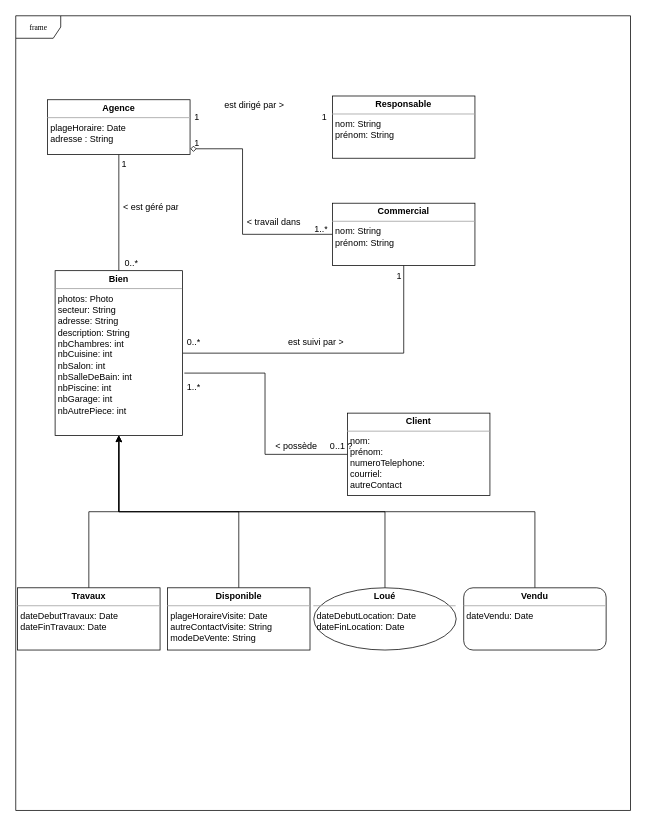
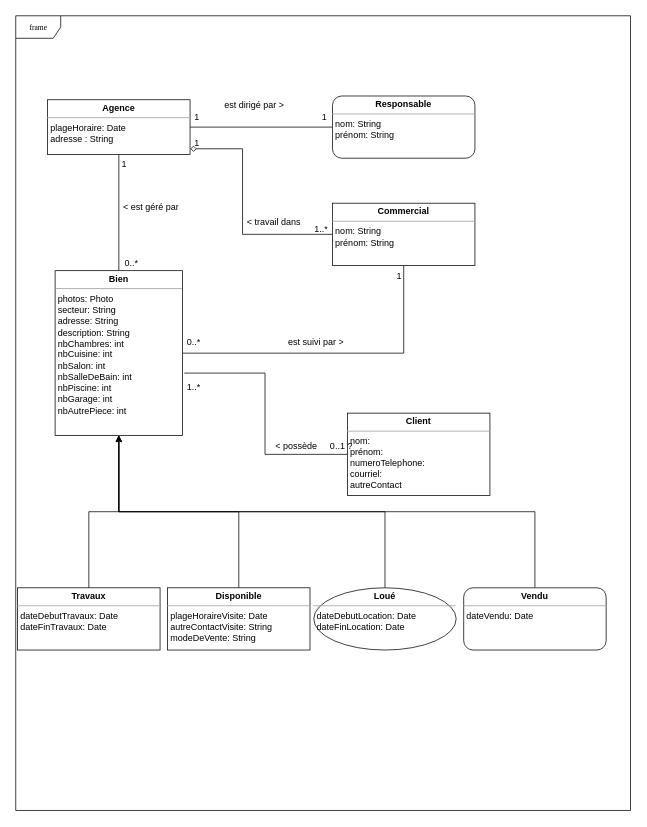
edge "Agence plageHoraire: Date adresse : String" -- "Responsable nom: String prénom: String": added
node "Responsable nom: String prénom: String": shape rectangle -> rounded rectangle
